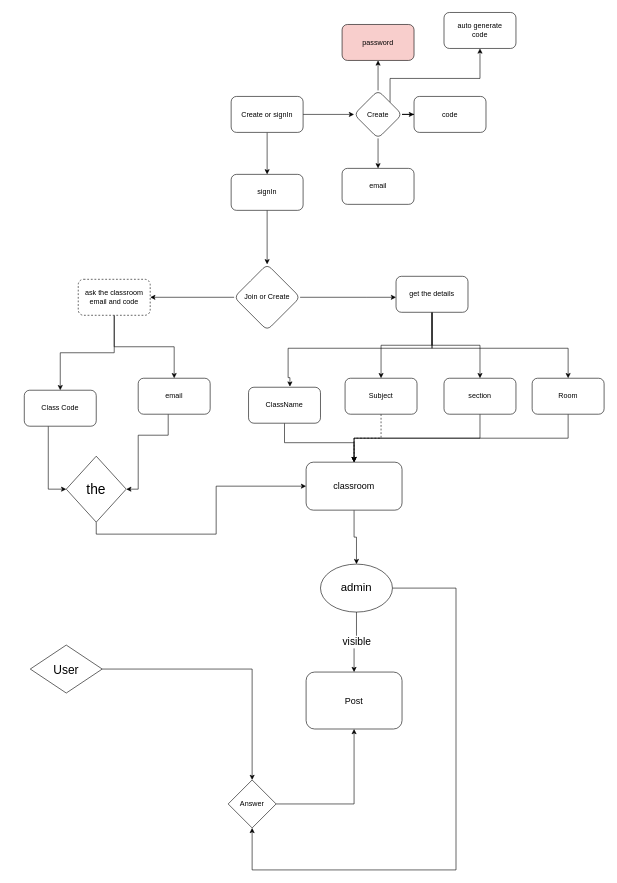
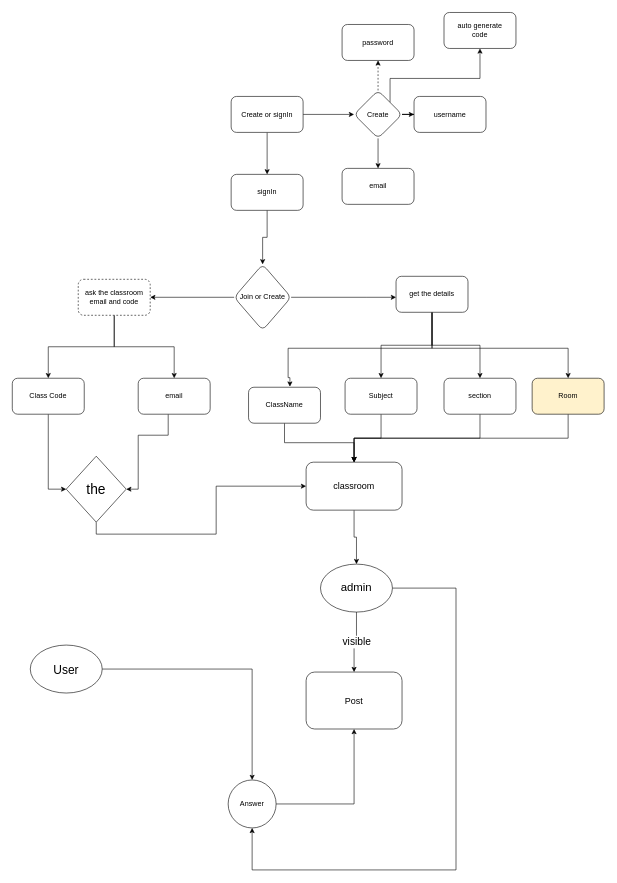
node "password": fillcolor #f8cecc -> #ffffff
edge "Create" -> "password": style solid -> dashed
node "code": label "code" -> "username"
node "Join or Create": size 66x66 -> 57x66
node "Room": fillcolor #ffffff -> #fff2cc
node "Class Code": moved (60, 408) -> (48, 396)
edge "Subject" -> "classroom": style dashed -> solid
node "User": shape diamond -> ellipse
node "Answer": shape diamond -> ellipse
